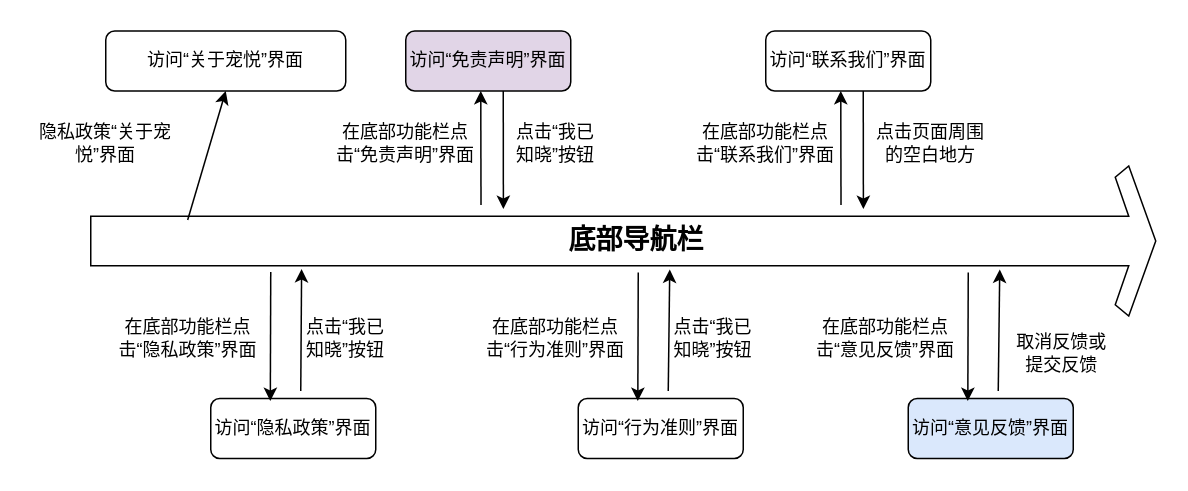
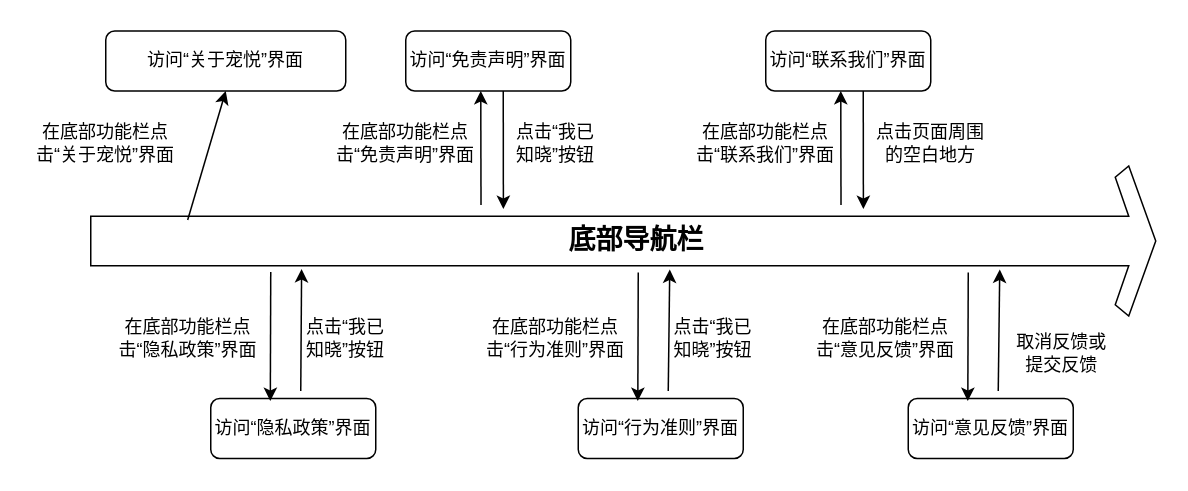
node "访问“免责声明”界面": fillcolor #e1d5e7 -> #ffffff
node "隐私政策“关于宠悦”界面": label "隐私政策“关于宠悦”界面" -> "在底部功能栏点击“关于宠悦”界面"
node "访问“意见反馈”界面": fillcolor #dae8fc -> #ffffff
